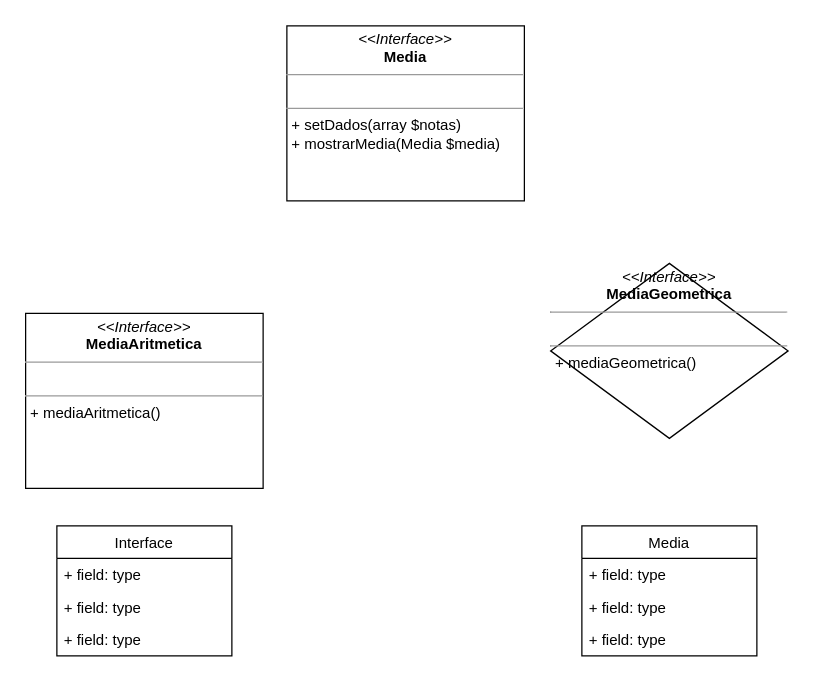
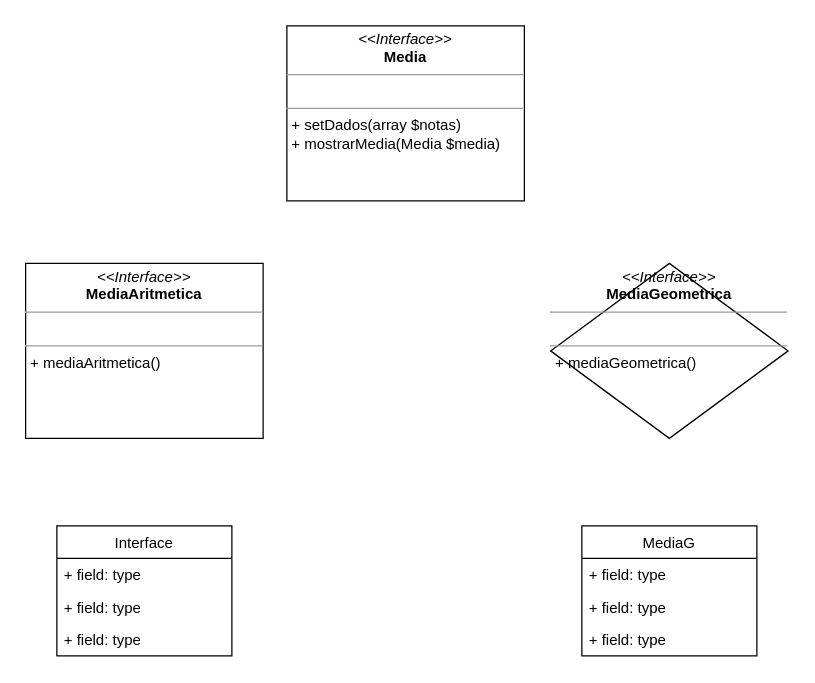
node "<<Interface>> MediaAritmetica + mediaAritmetica()": moved (144, 401) -> (144, 351)
node "Media": label "Media" -> "MediaG"
